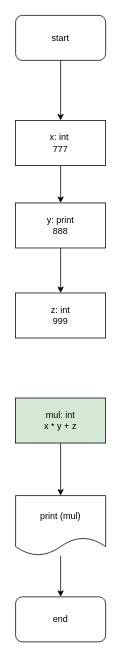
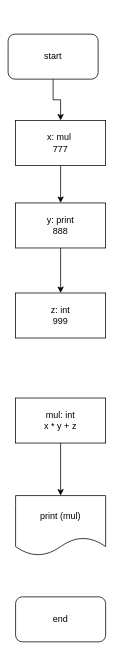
node "start": moved (60, 38) -> (53, 57)
node "x: int 777": label "x: int 777" -> "x: mul 777"
node "mul: int x * y + z": fillcolor #d5e8d4 -> #ffffff
edge "print (mul)" -> "end": removed
